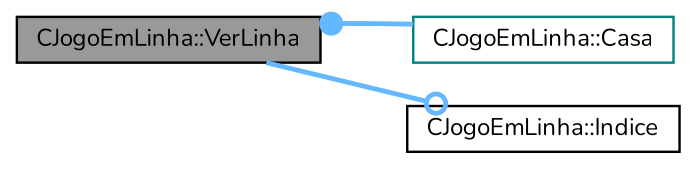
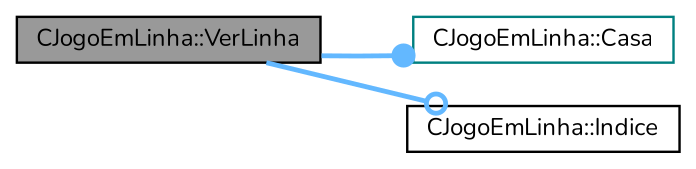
edge "CJogoEmLinha::Casa" -> "CJogoEmLinha::VerLinha": reversed
